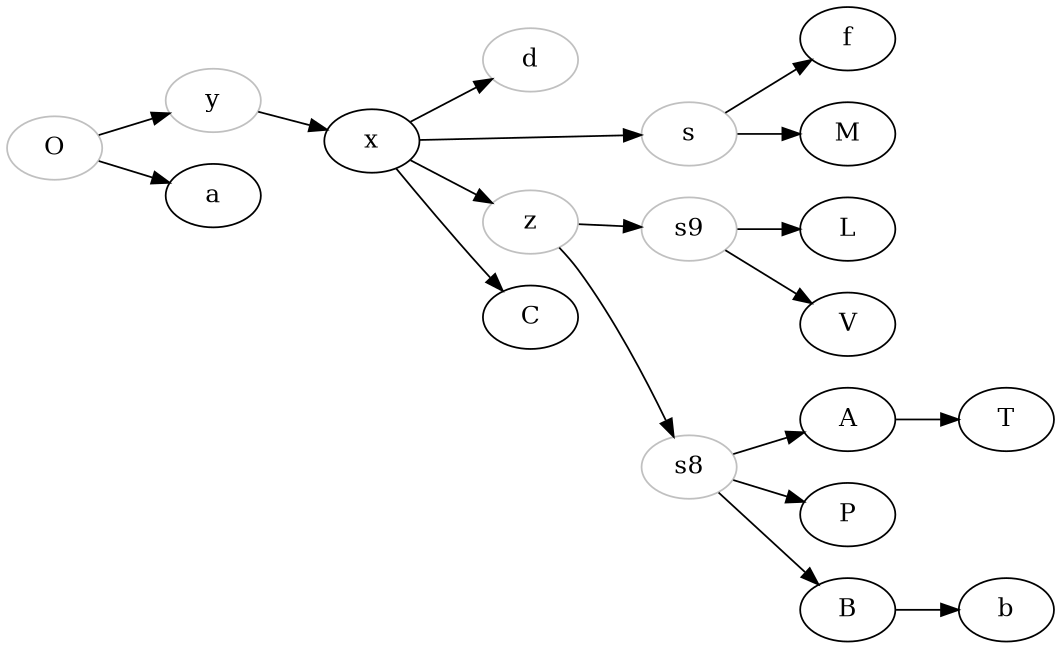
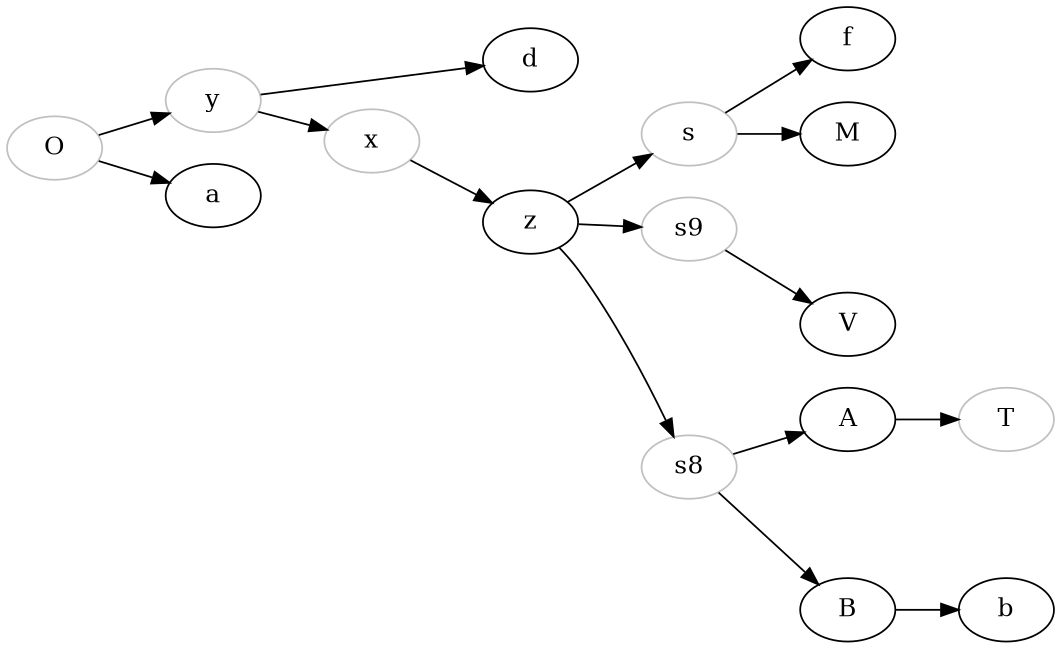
node "d": color grey -> black
edge "x" -> "d": now "y" -> "d"
edge "x" -> "s": now "z" -> "s"
node "x": color black -> grey
node "z": color grey -> black
node "L": removed
node "C": removed
node "T": color black -> grey
node "P": removed
